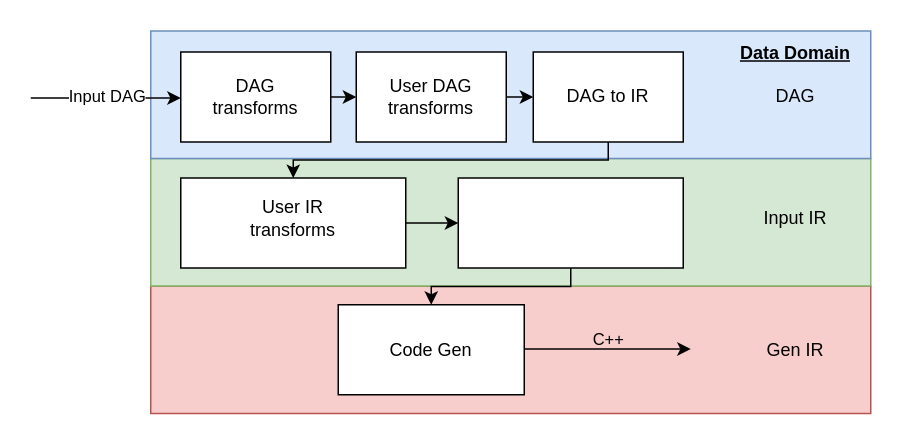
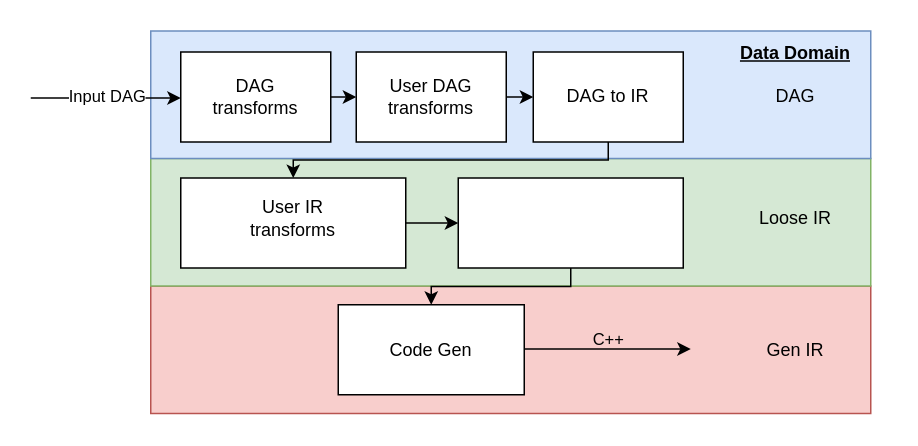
node "Input IR": label "Input IR" -> "Loose IR"
